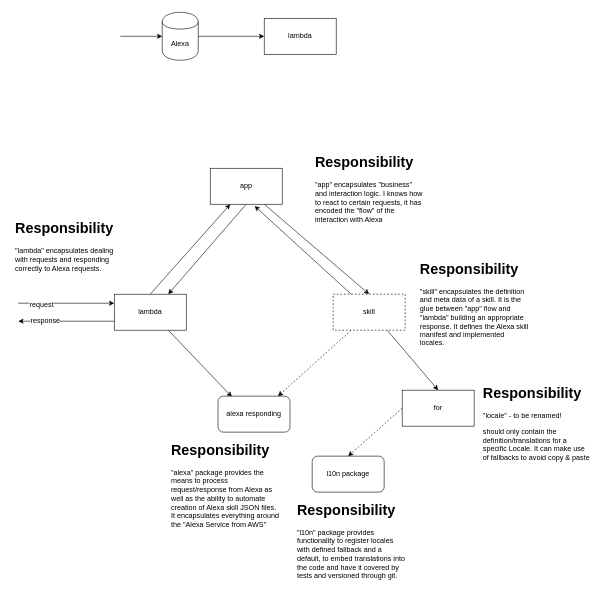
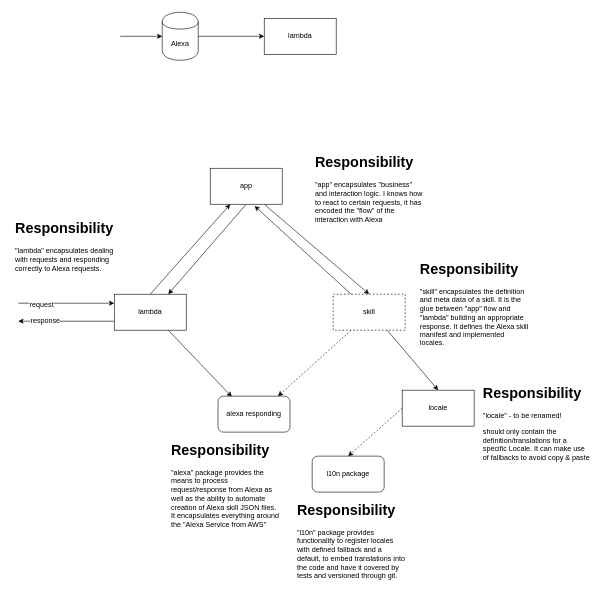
node "for": label "for" -> "locale"
